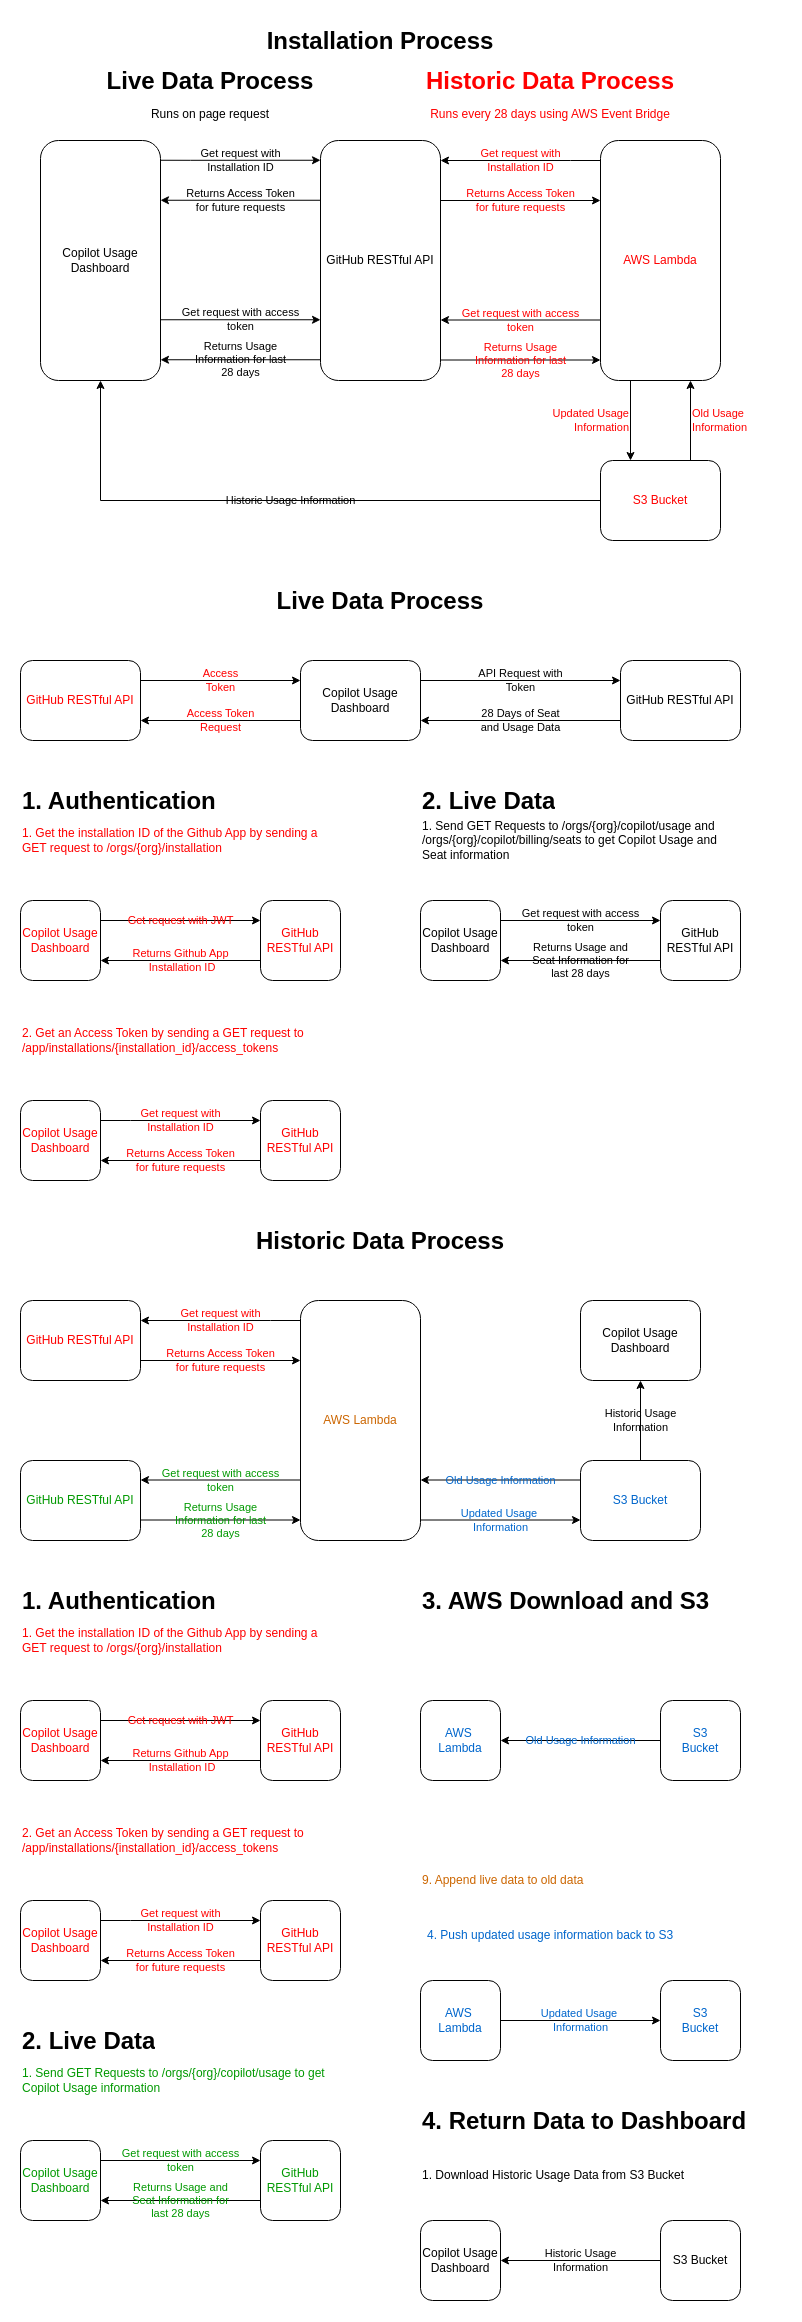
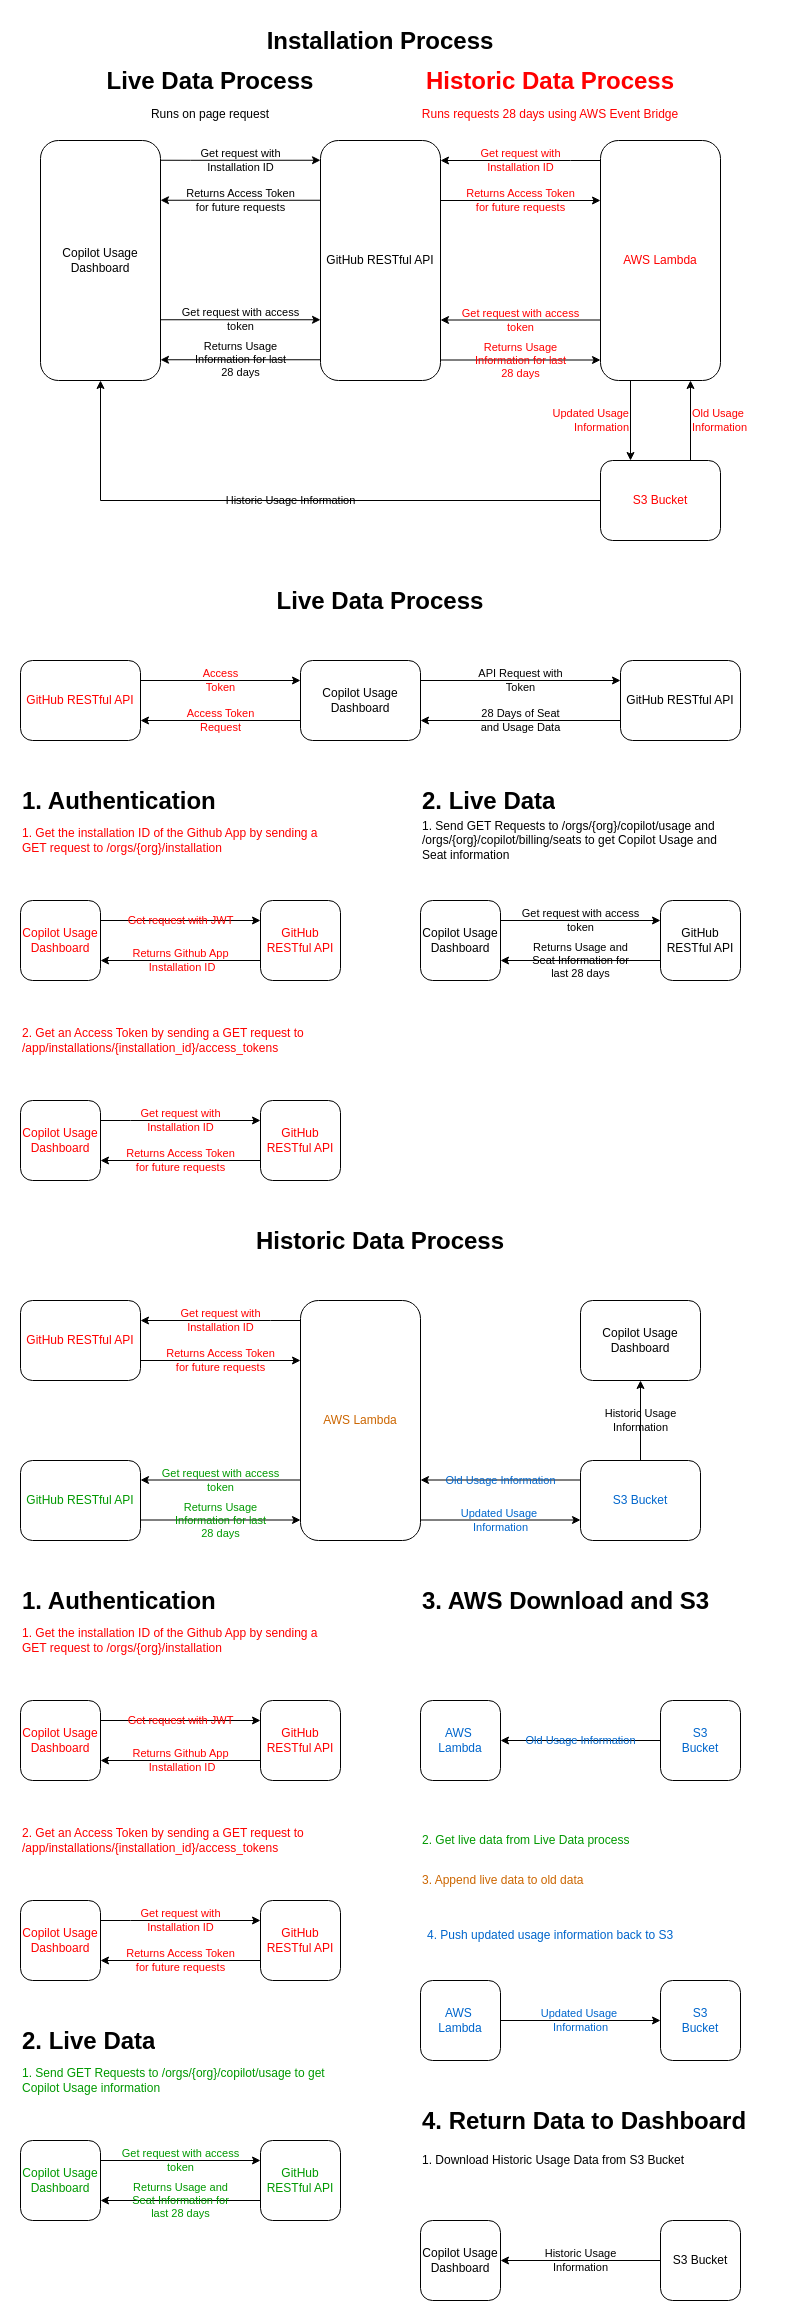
node "Runs every 28 days using AWS Event Bridge": label "Runs every 28 days using AWS Event Bridge" -> "Runs requests 28 days using AWS Event Bridge"
node "2. Get live data from Live Data process": added
node "9. Append live data to old data": label "9. Append live data to old data" -> "3. Append live data to old data"
node "1. Download Historic Usage Data from S3 Bucket": moved (581, 2176) -> (581, 2161)
